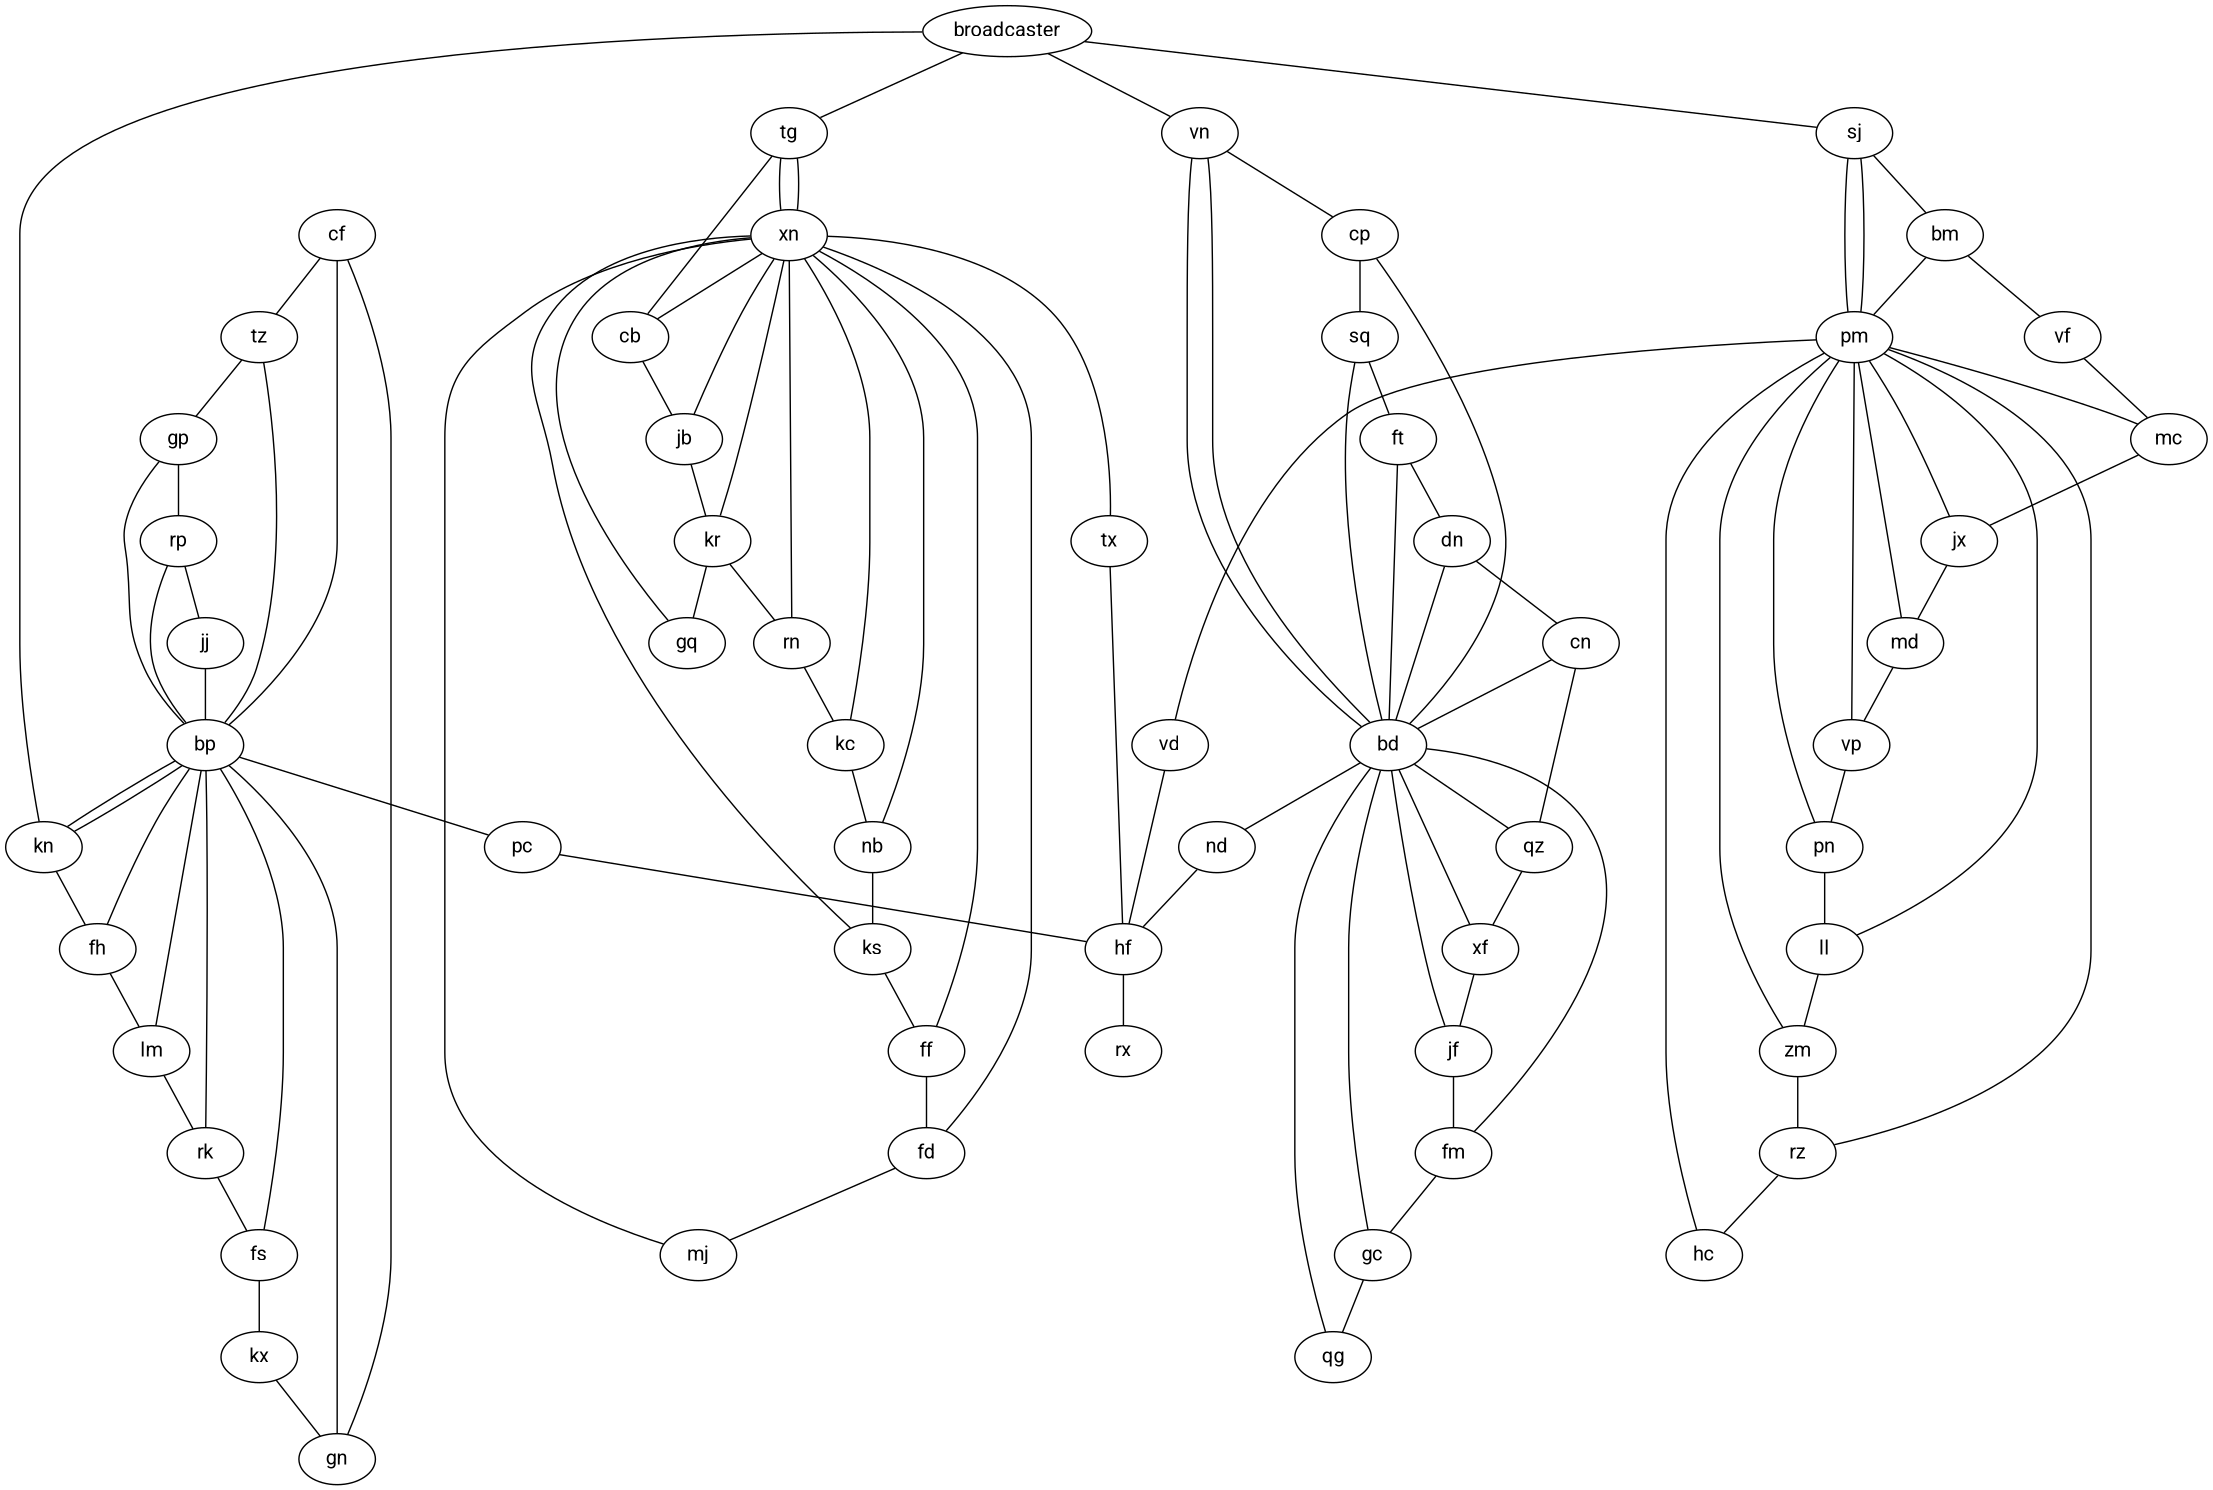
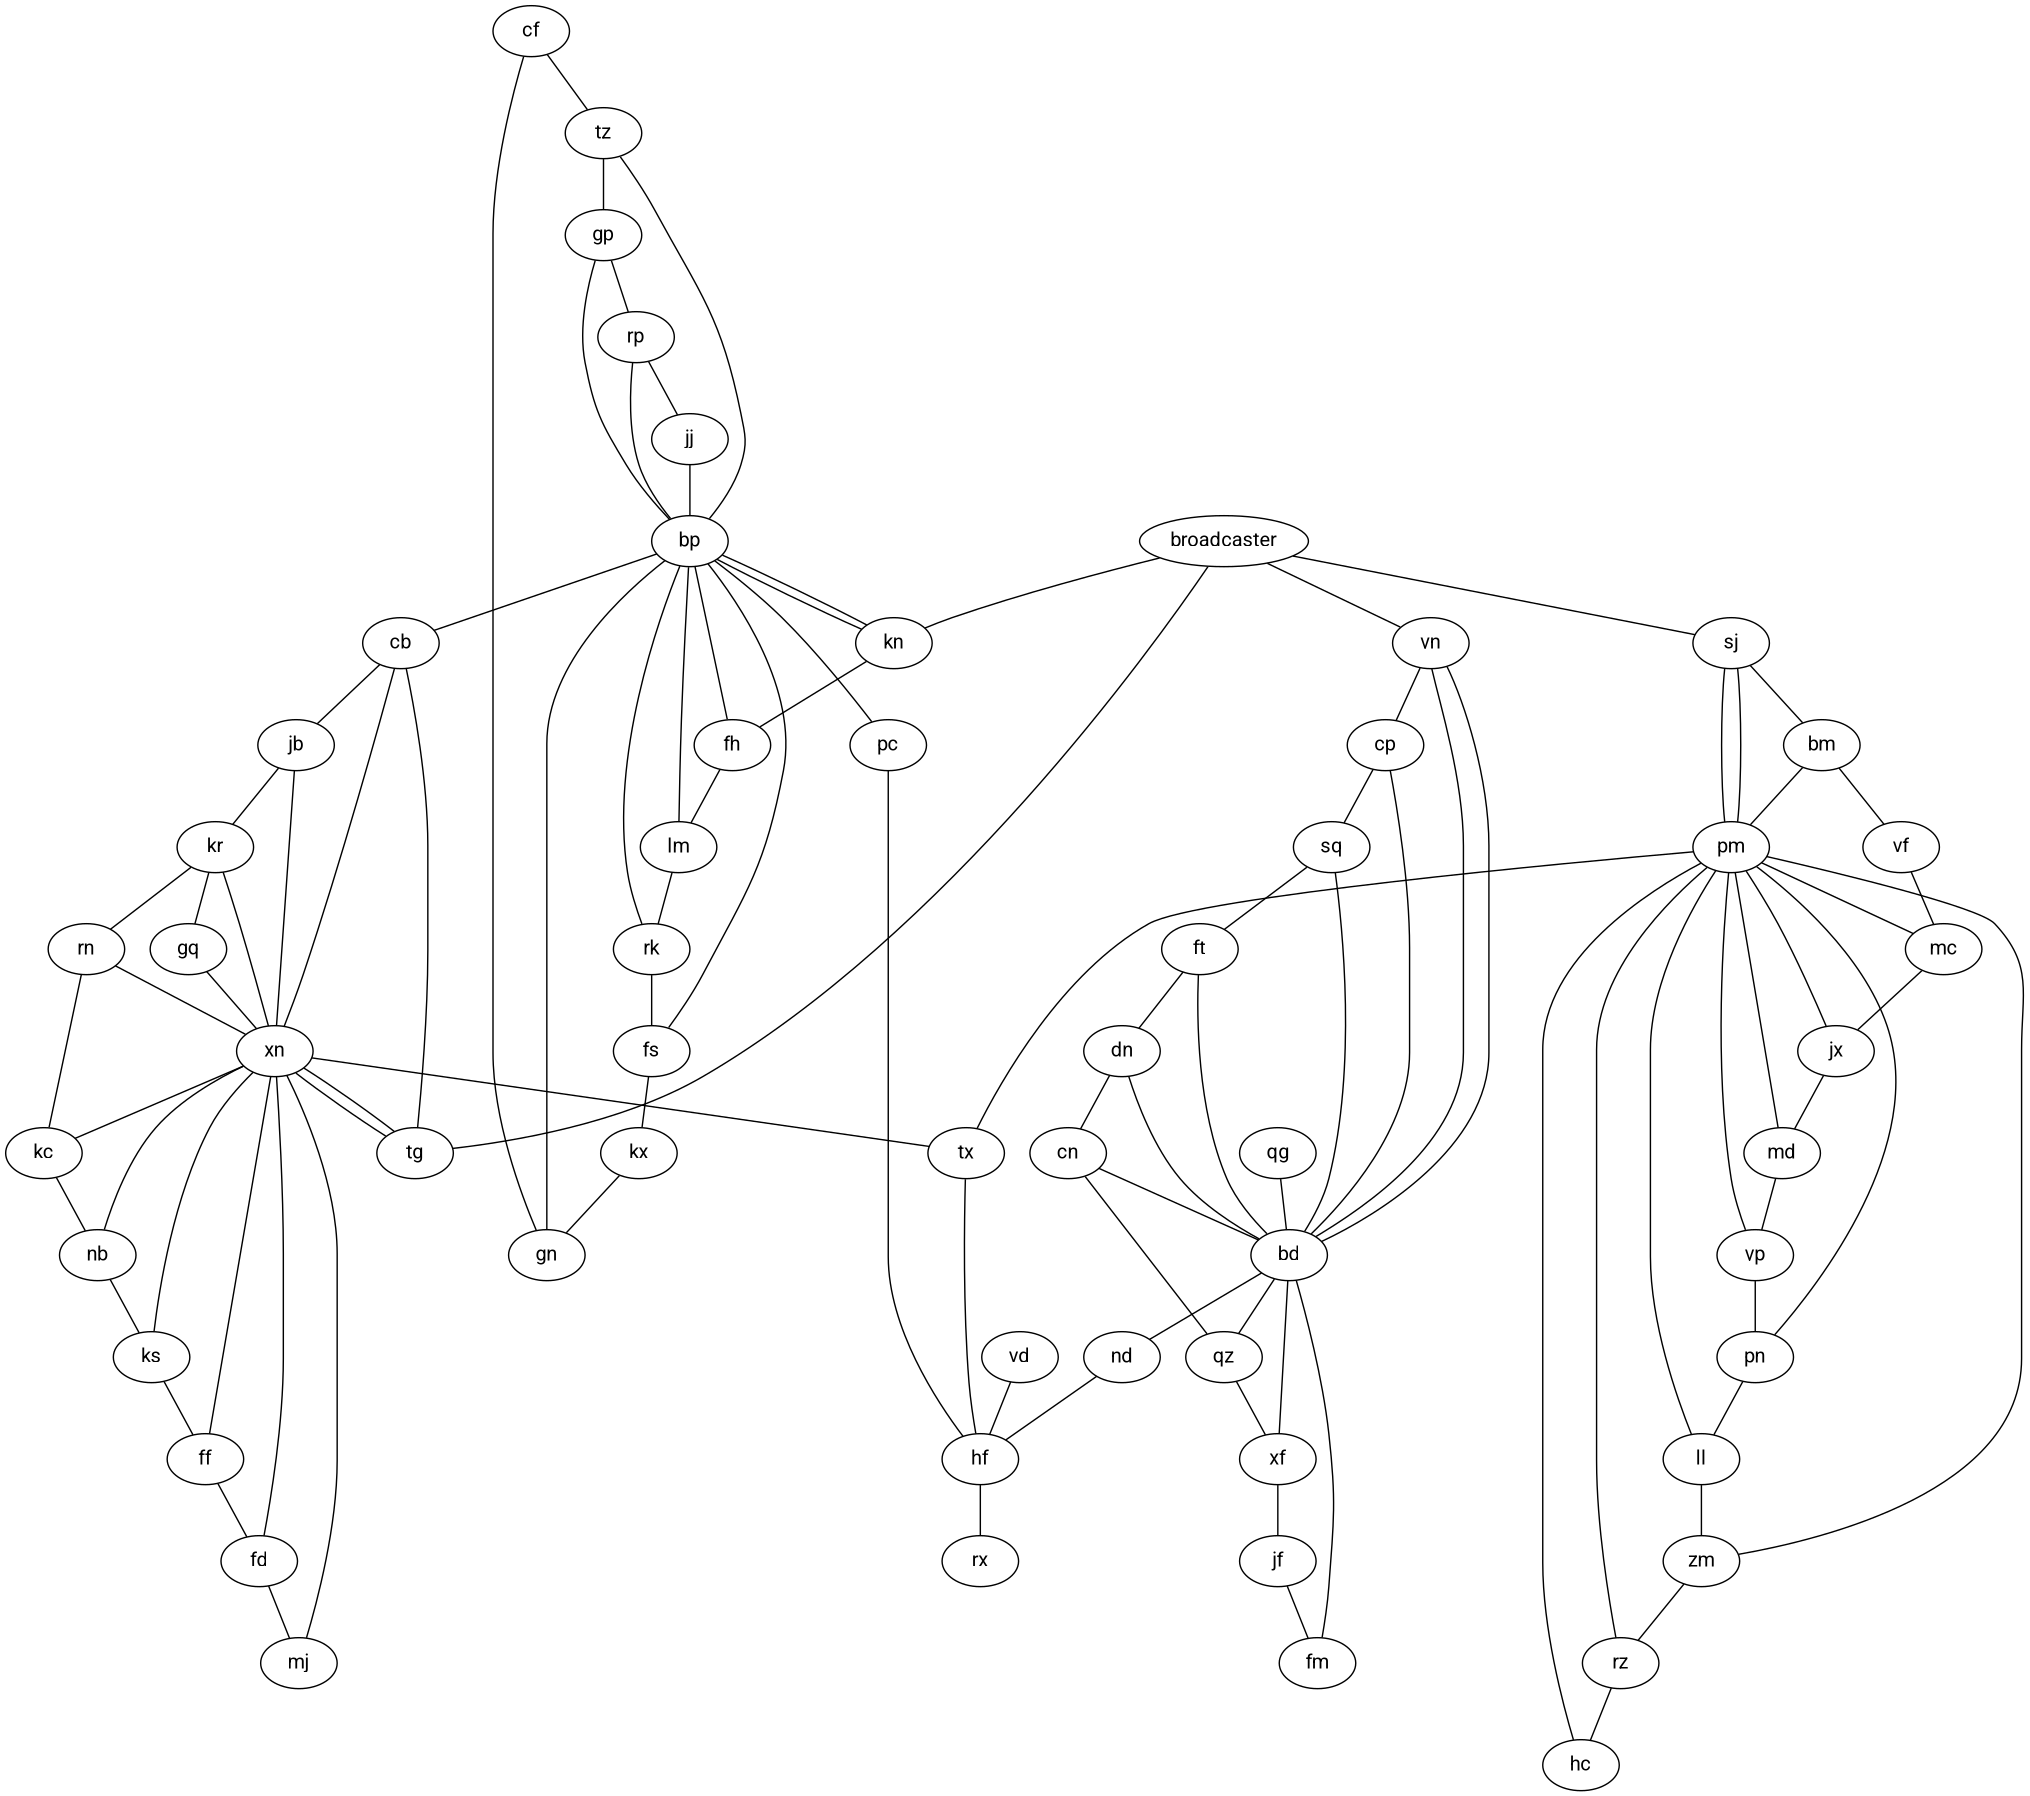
edge "pm" -- "vd": now "pm" -- "tx"
edge "cf" -- "bp": now "cb" -- "bp"
edge "bd" -- "jf": removed
node "gc": removed
